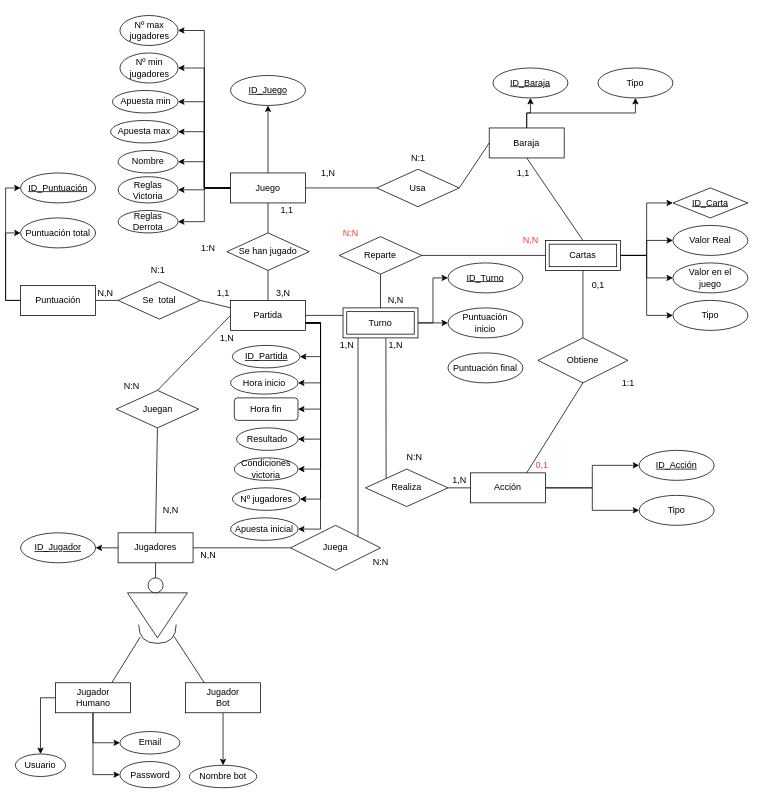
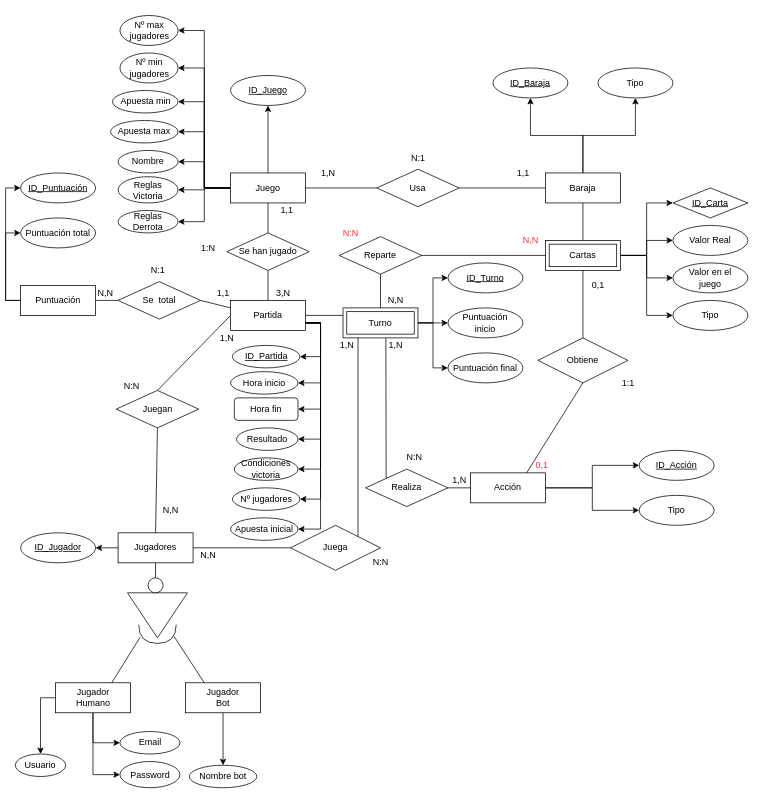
node "Baraja": moved (527, 143) -> (583, 188)
edge "Turno" -> "Puntuación final": added
